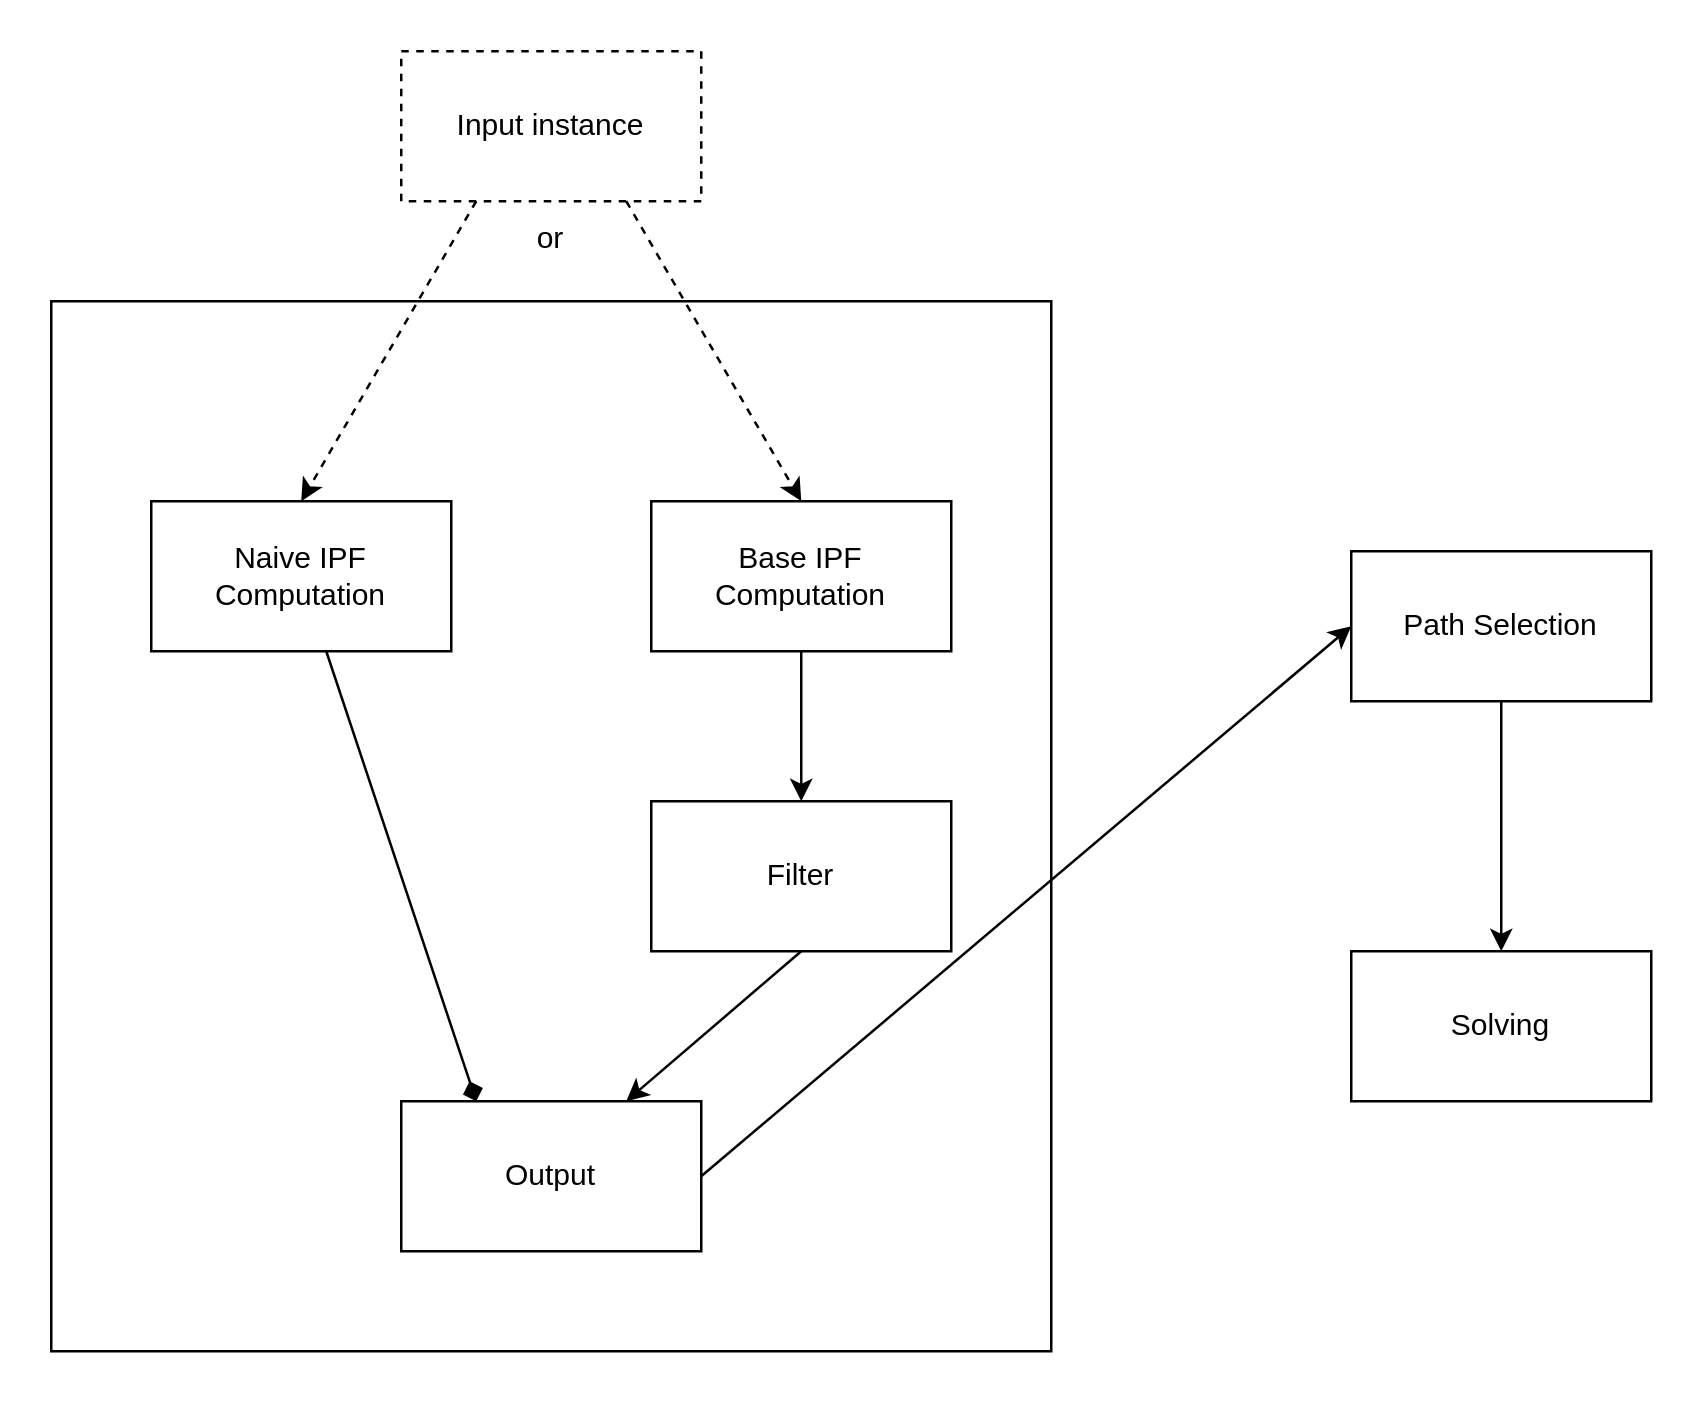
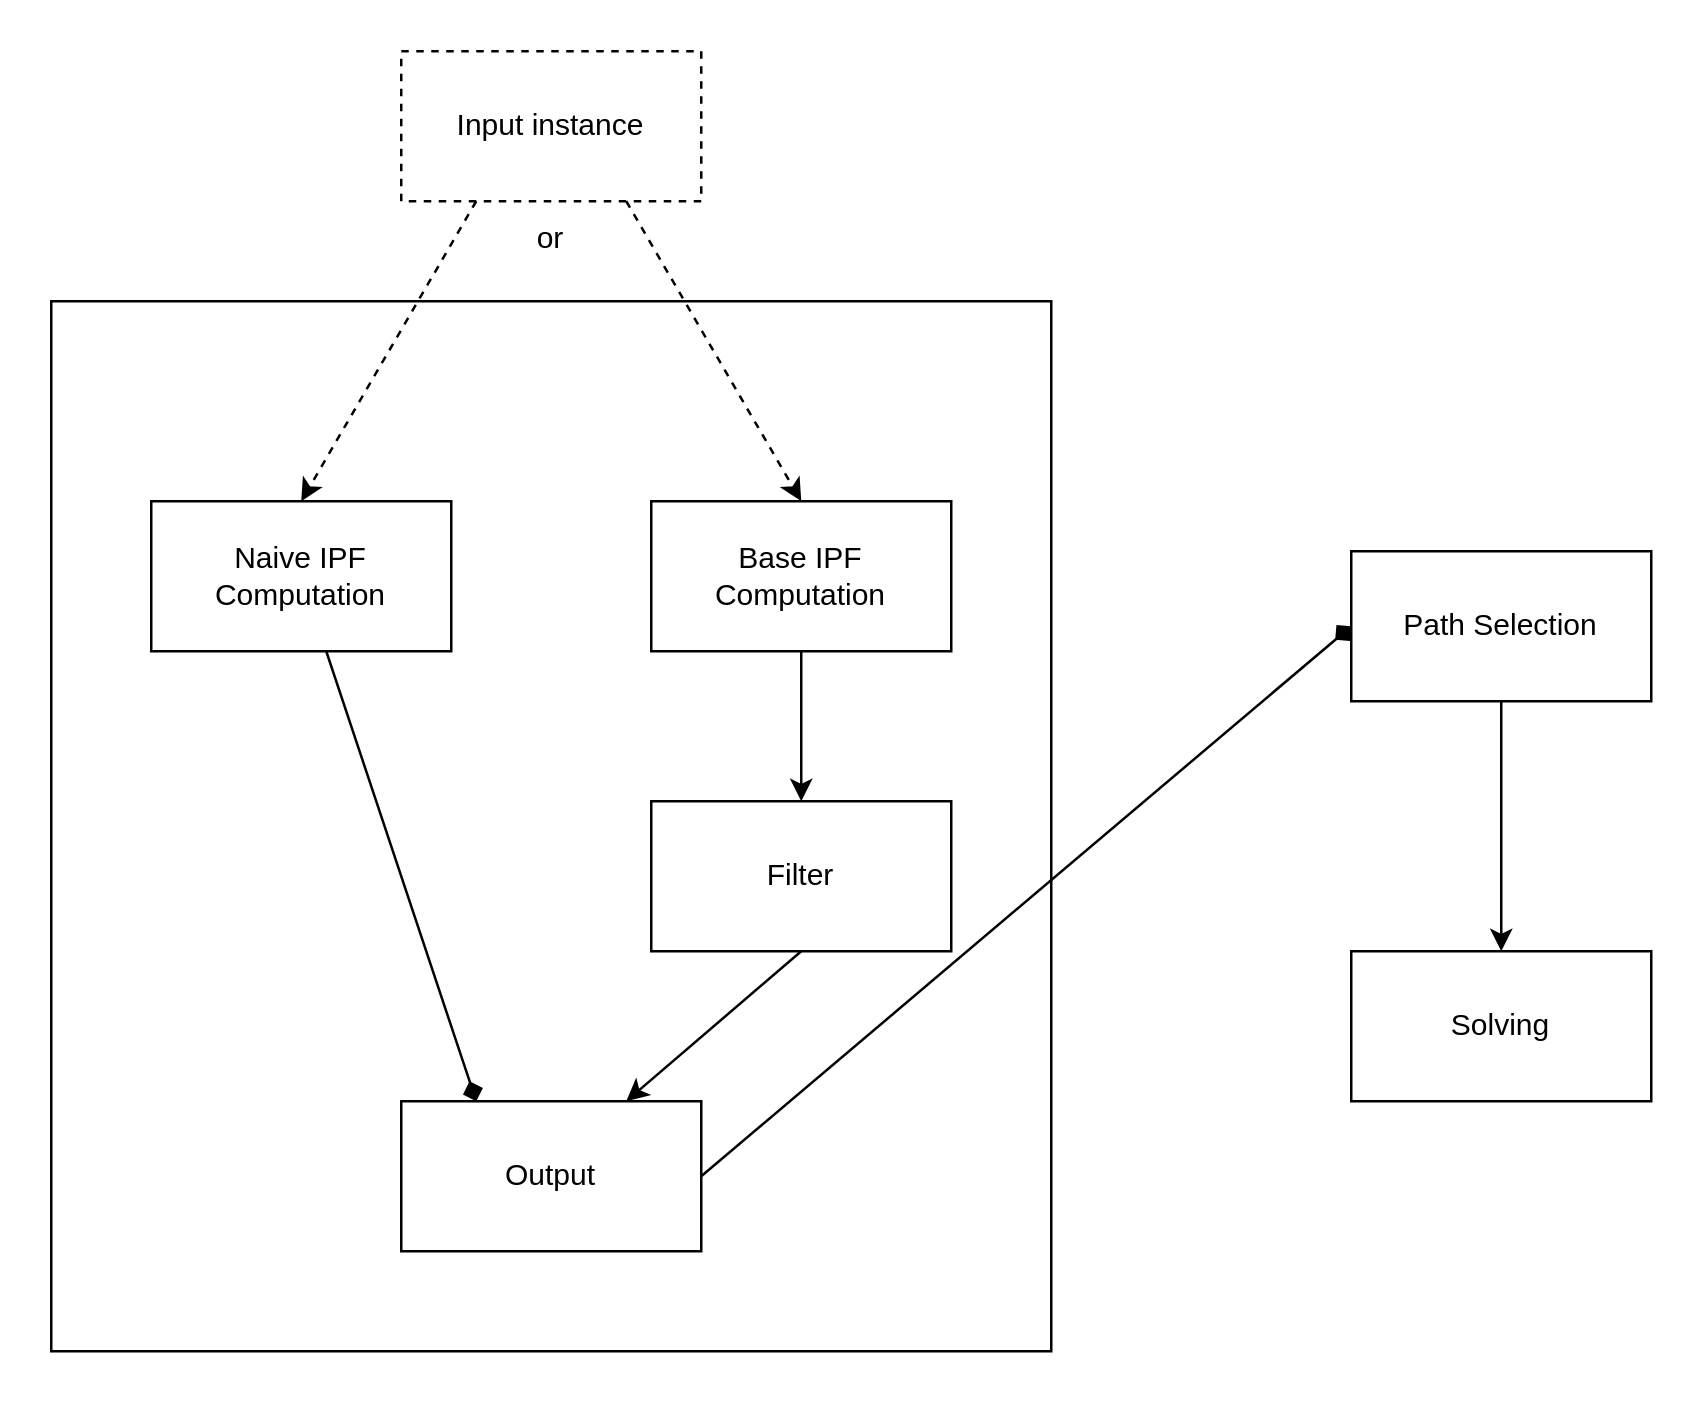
edge "Output" -> "Path Selection": arrowhead classic -> diamond
